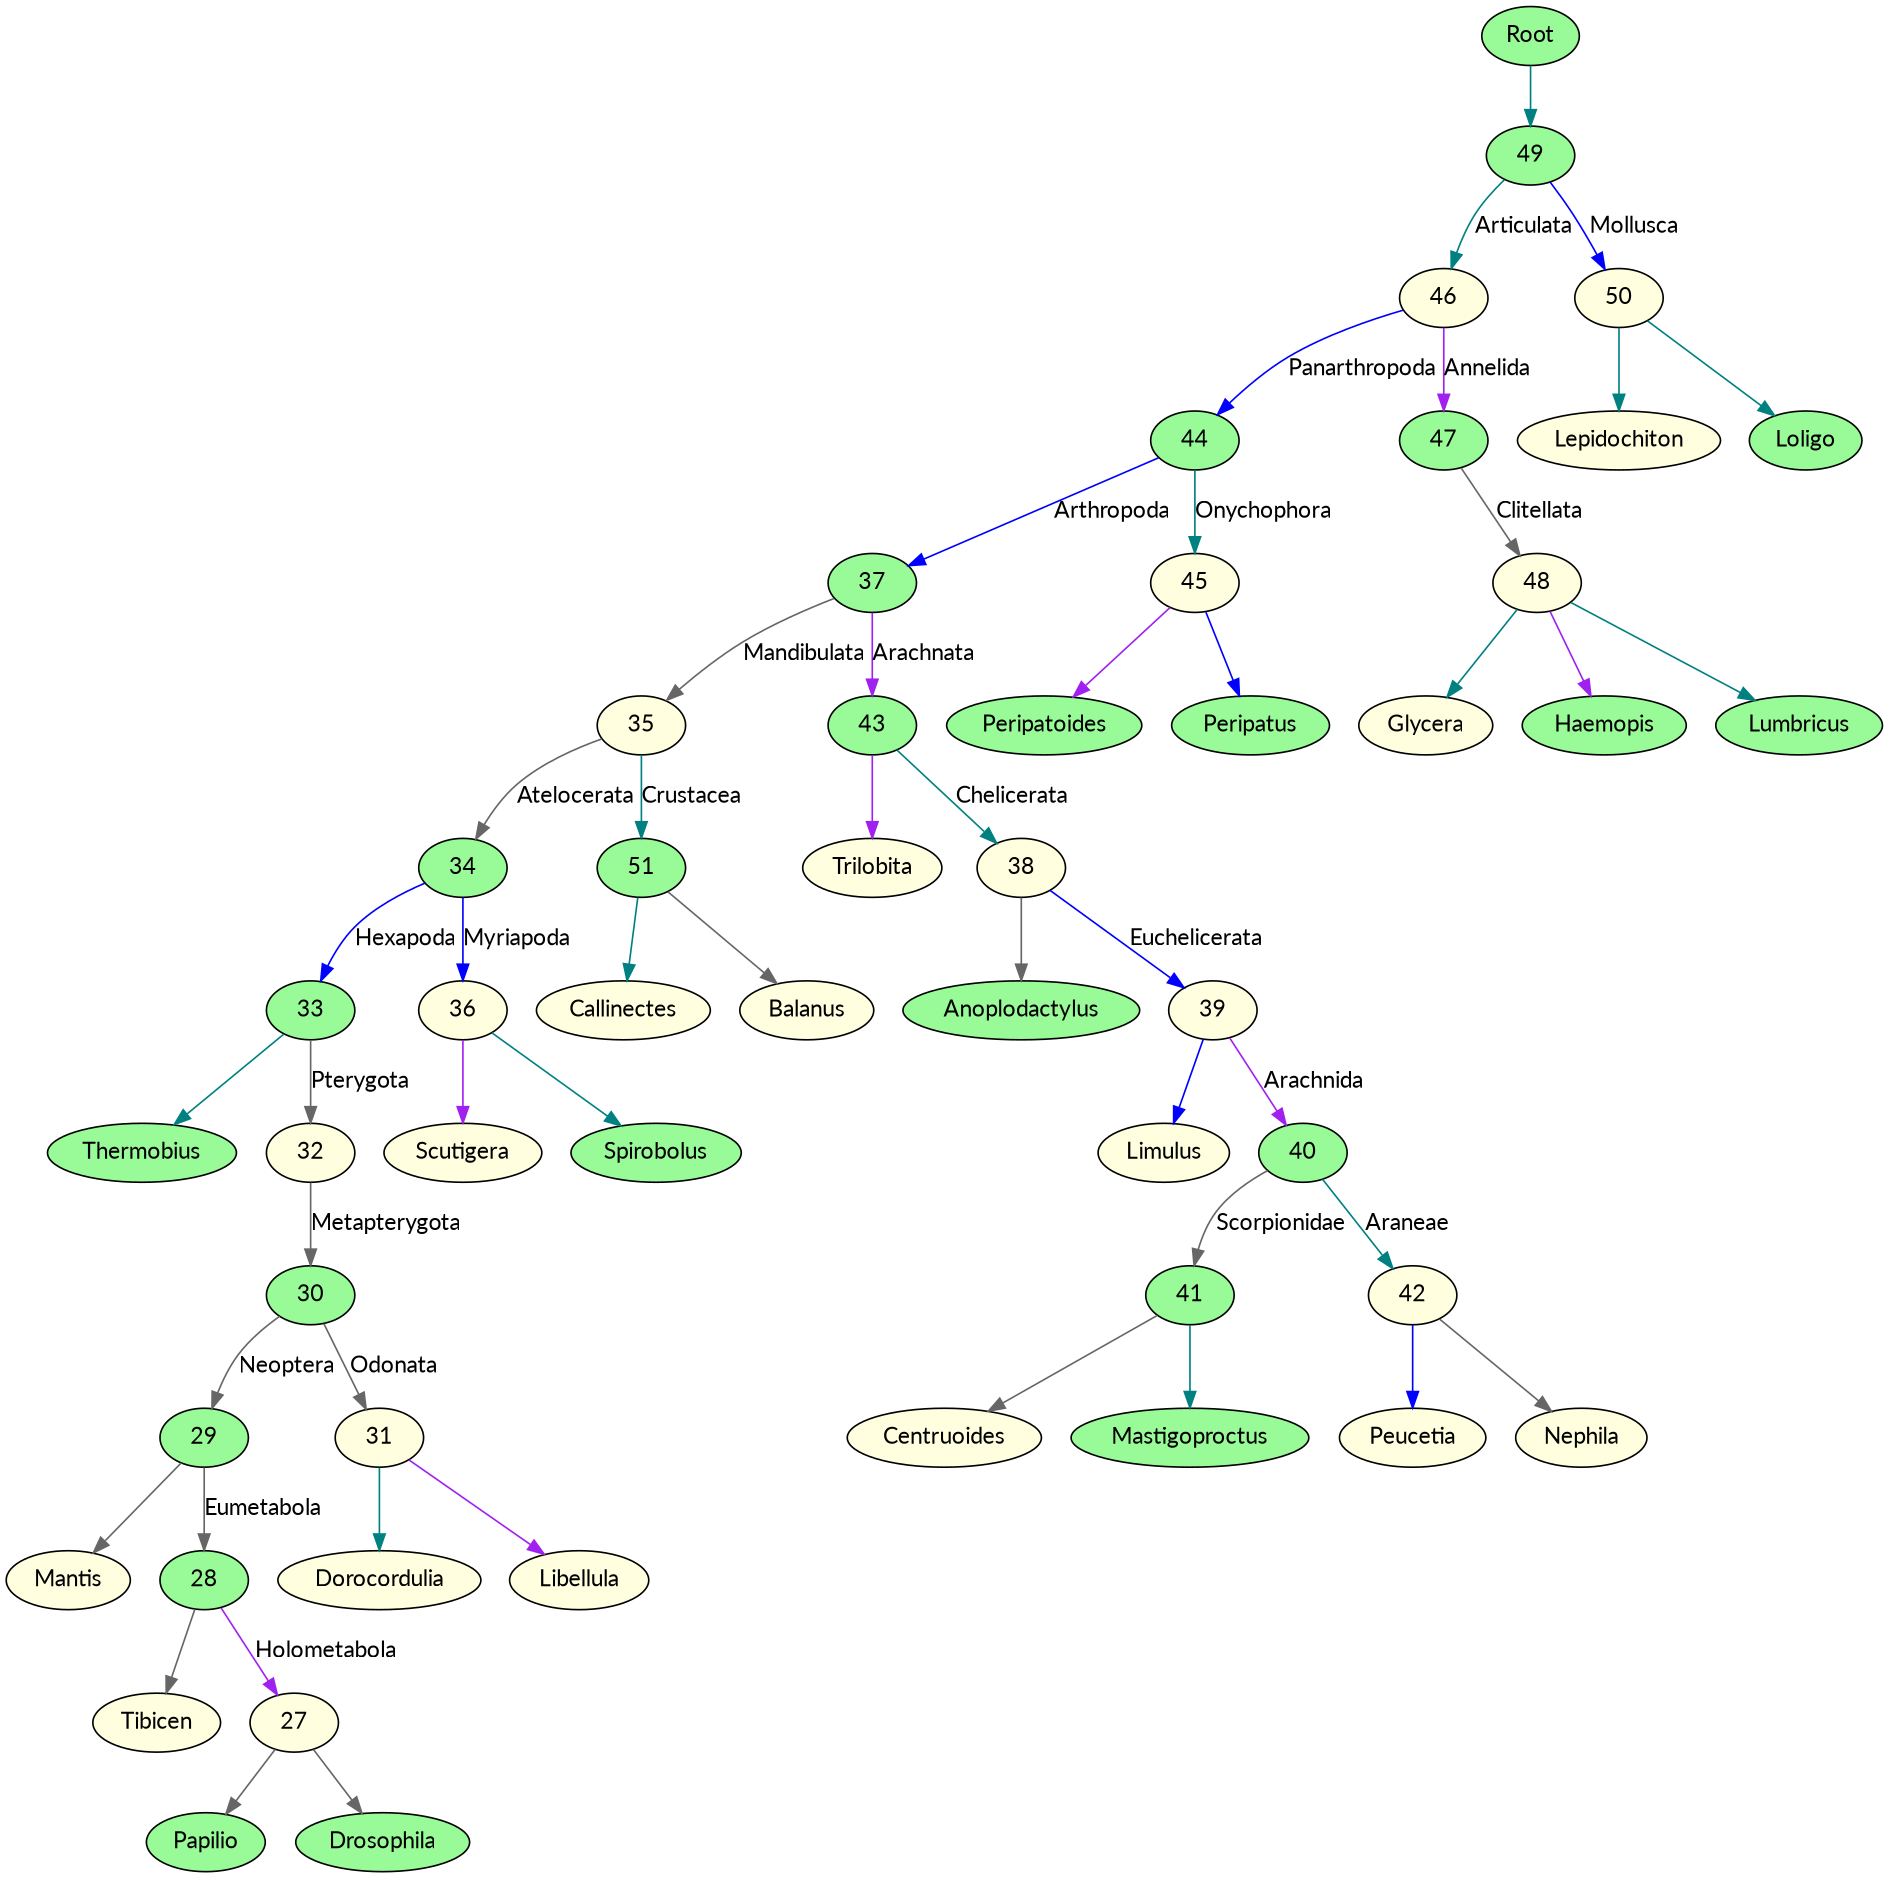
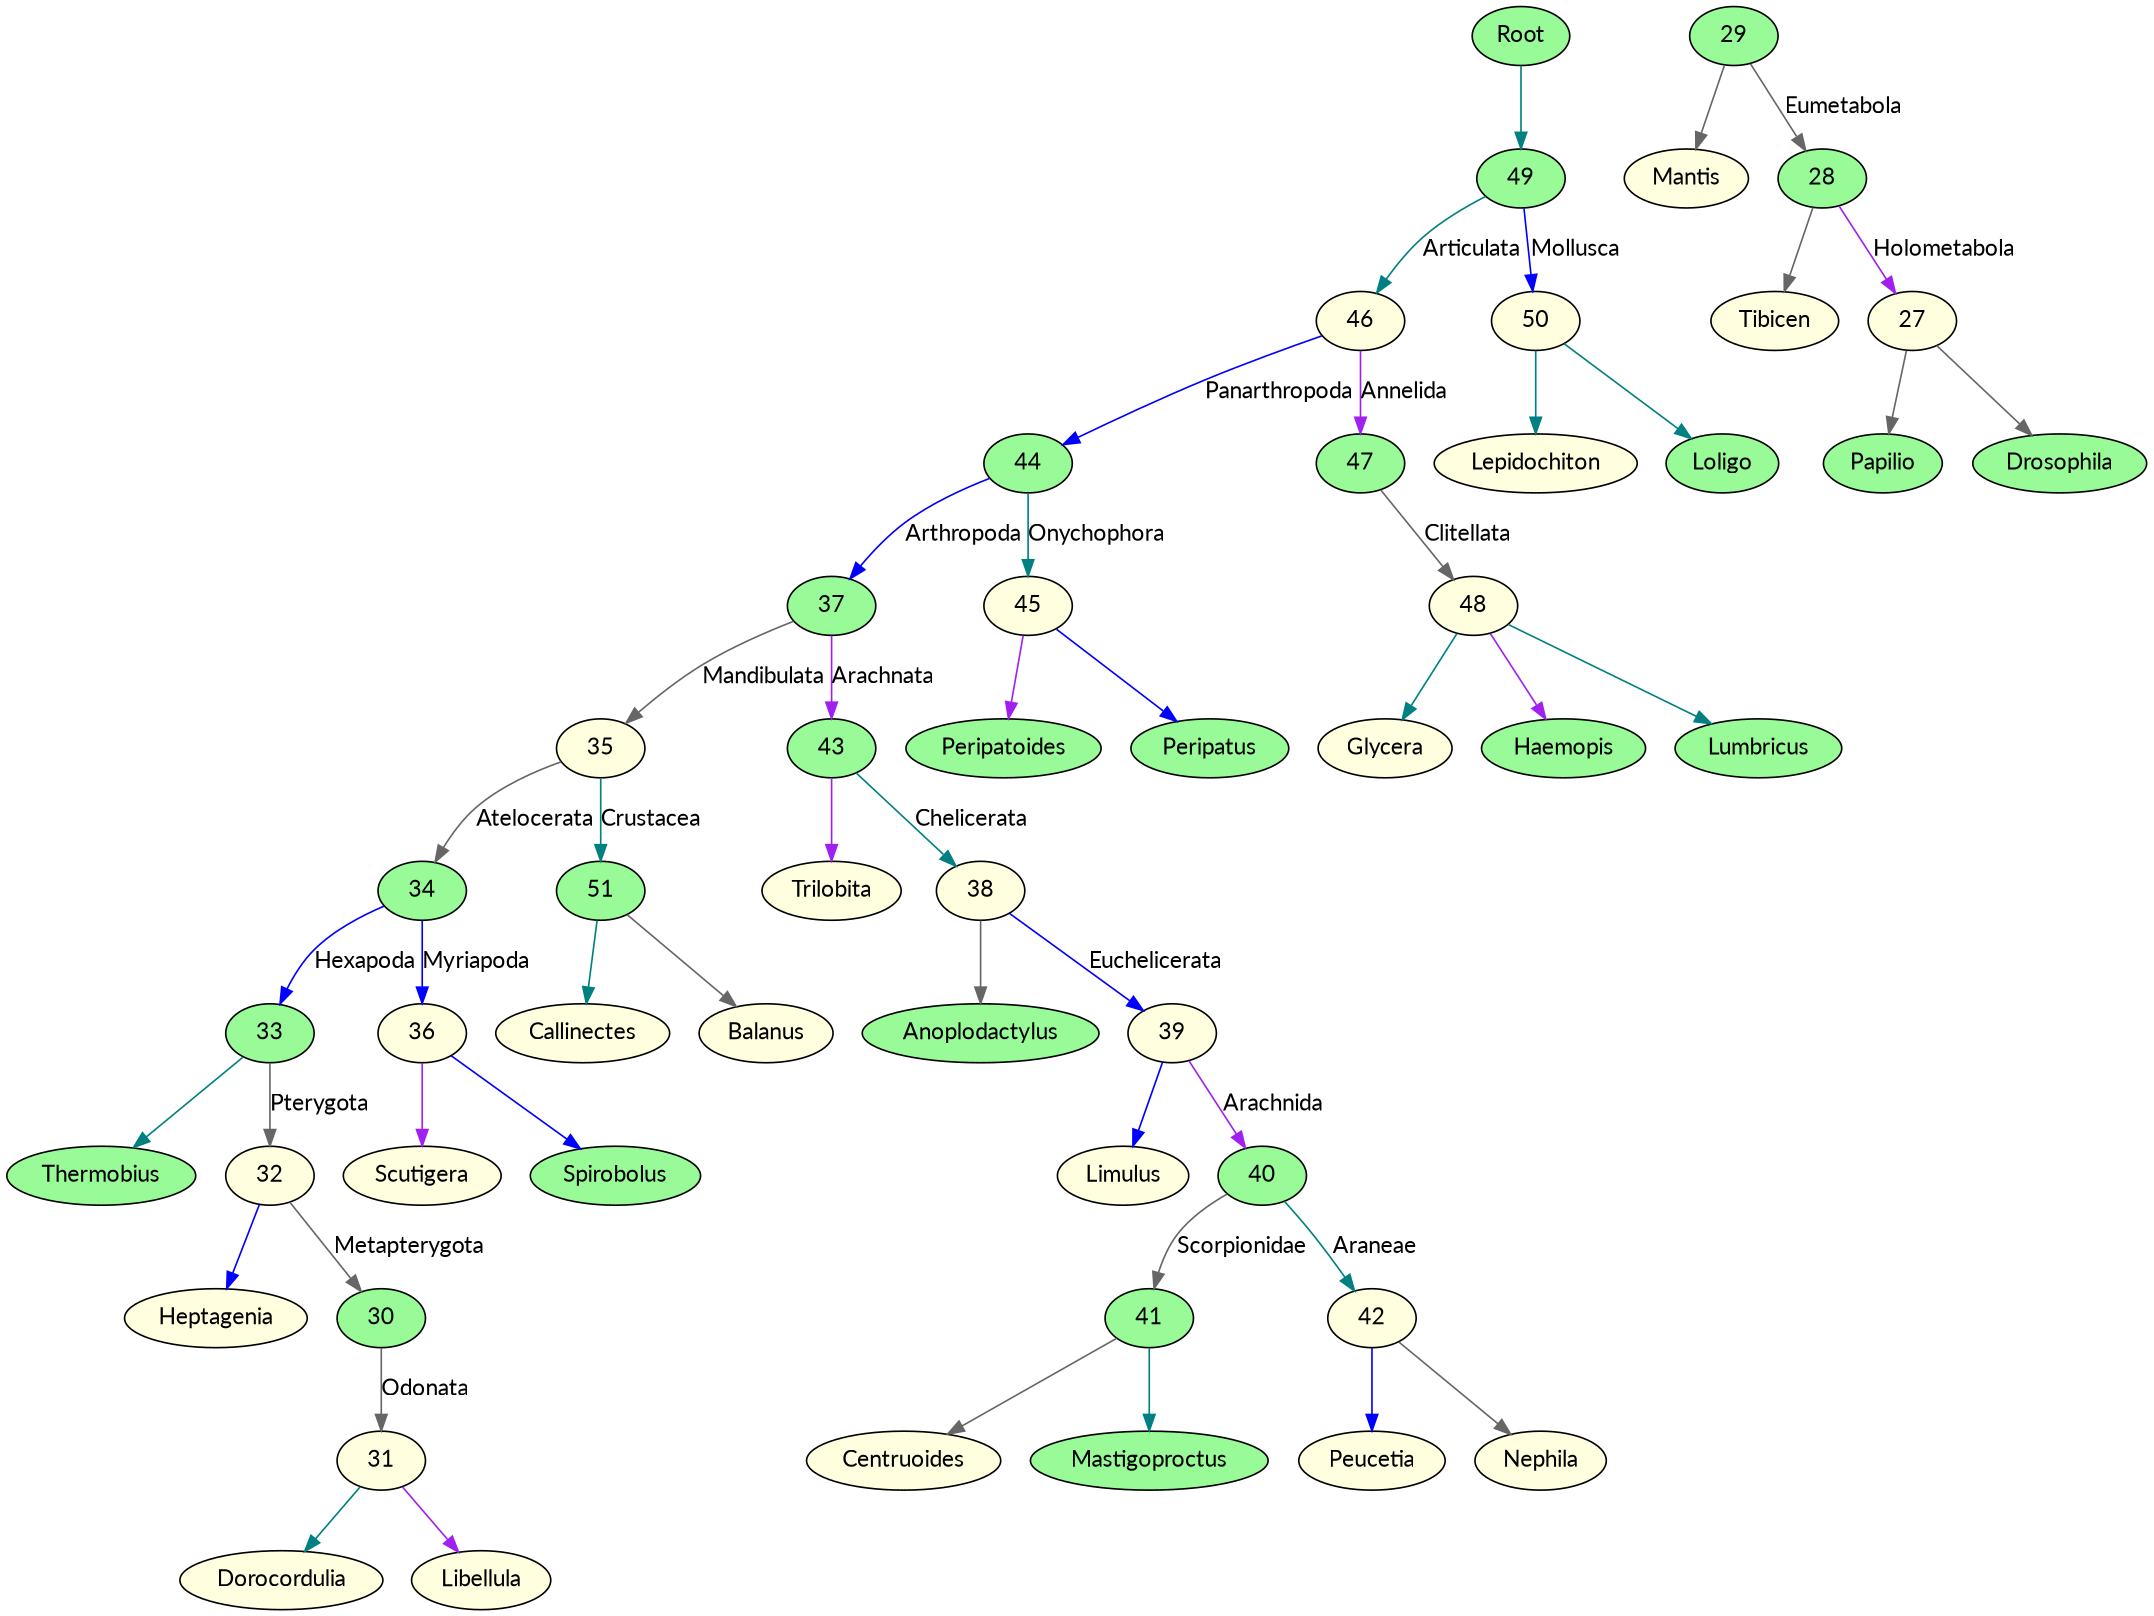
edge "36" -> "Spirobolus": color teal -> blue
node "Heptagenia": added
edge "30" -> "29": removed, label "Neoptera"
